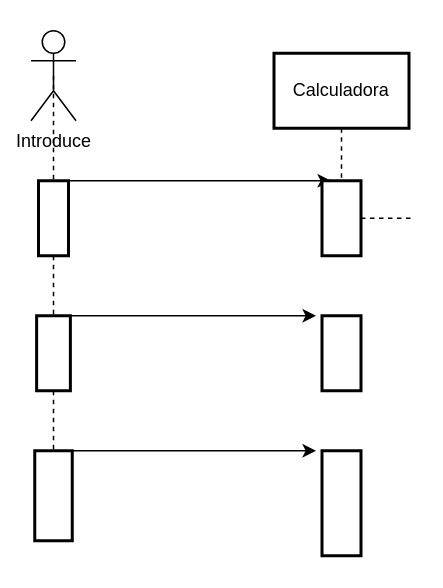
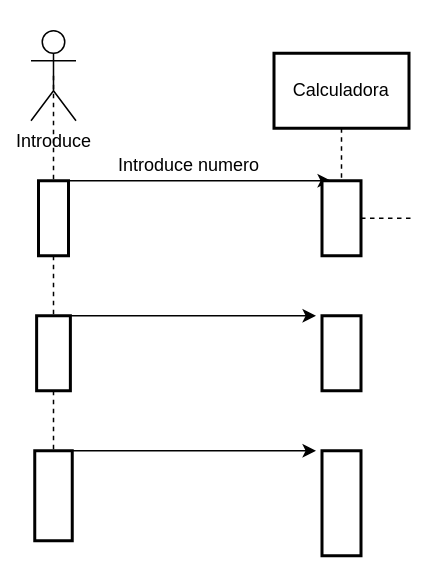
node "Introduce numero": added
